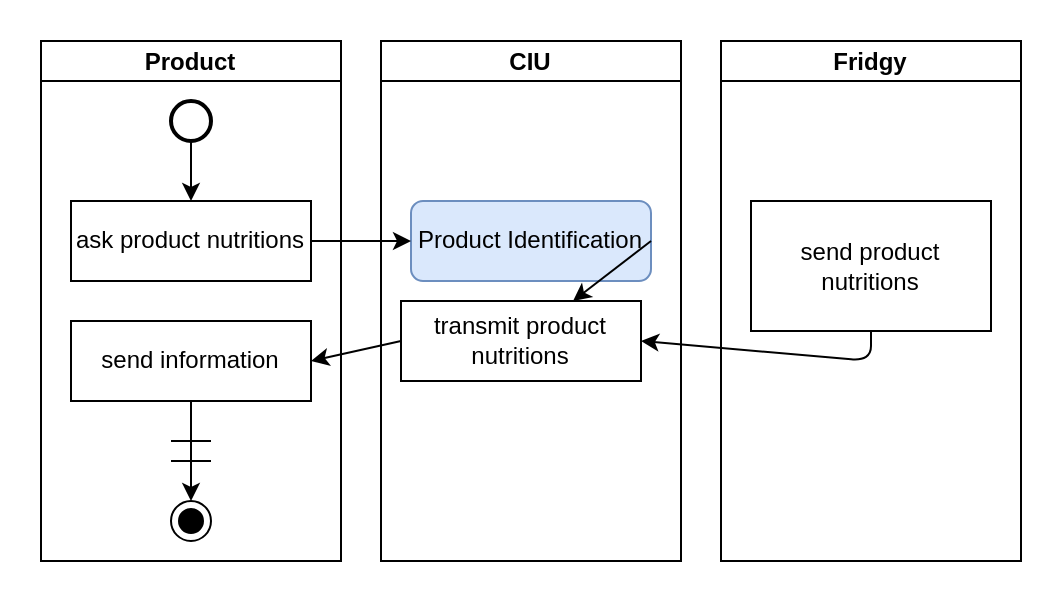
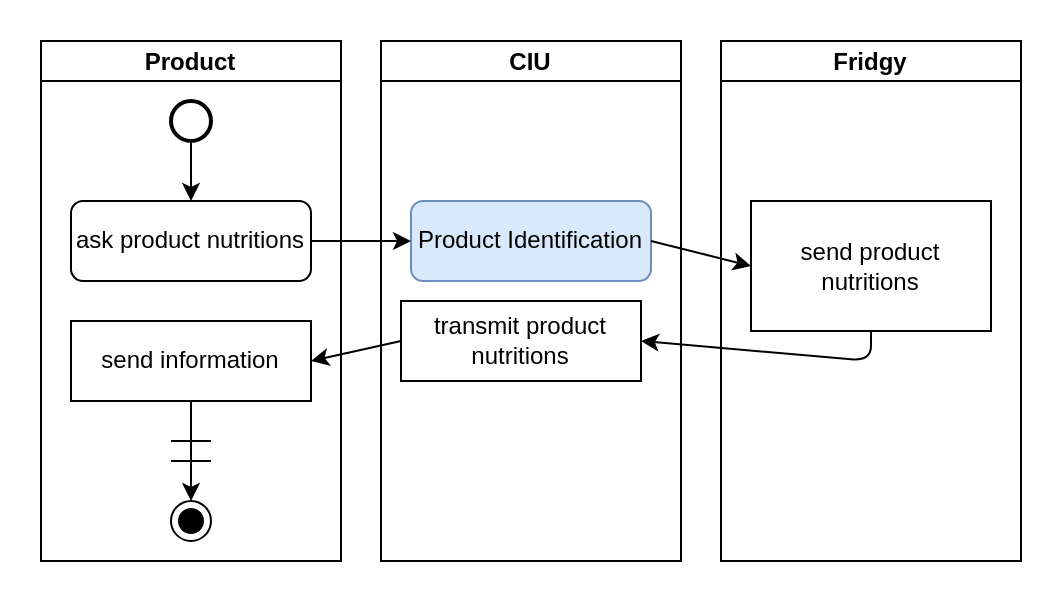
node "ask product nutritions": shape rectangle -> rounded rectangle
edge "Product Identification" -> "transmit product nutritions": now "Product Identification" -> "send product nutritions"
